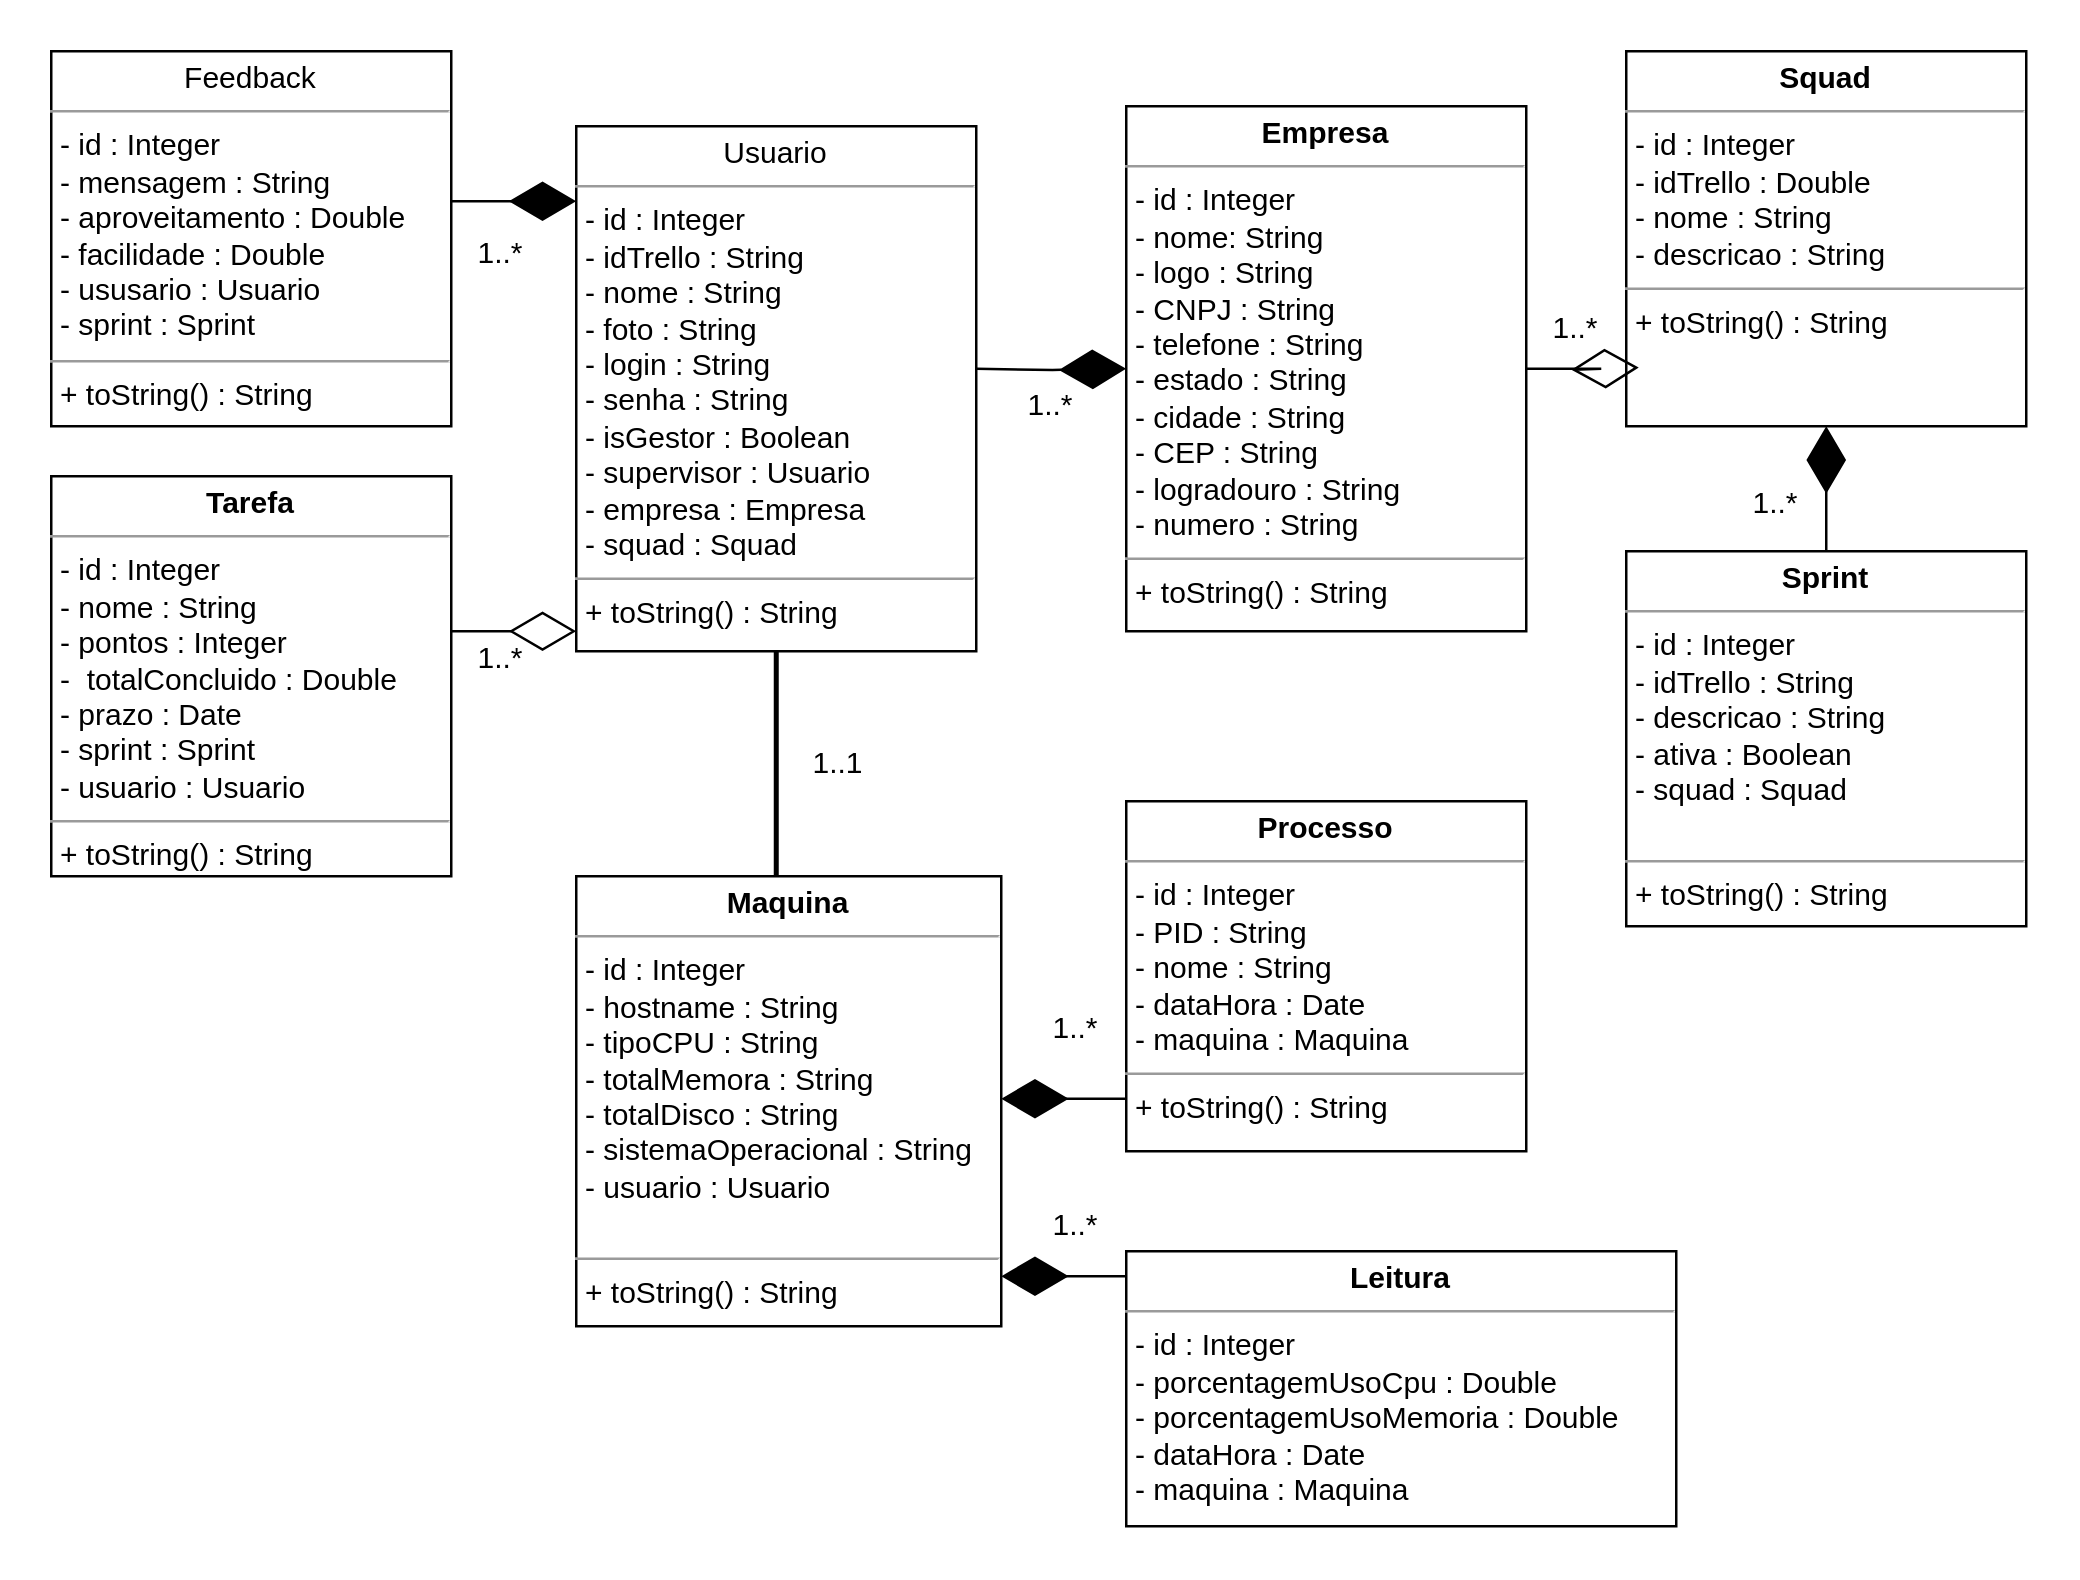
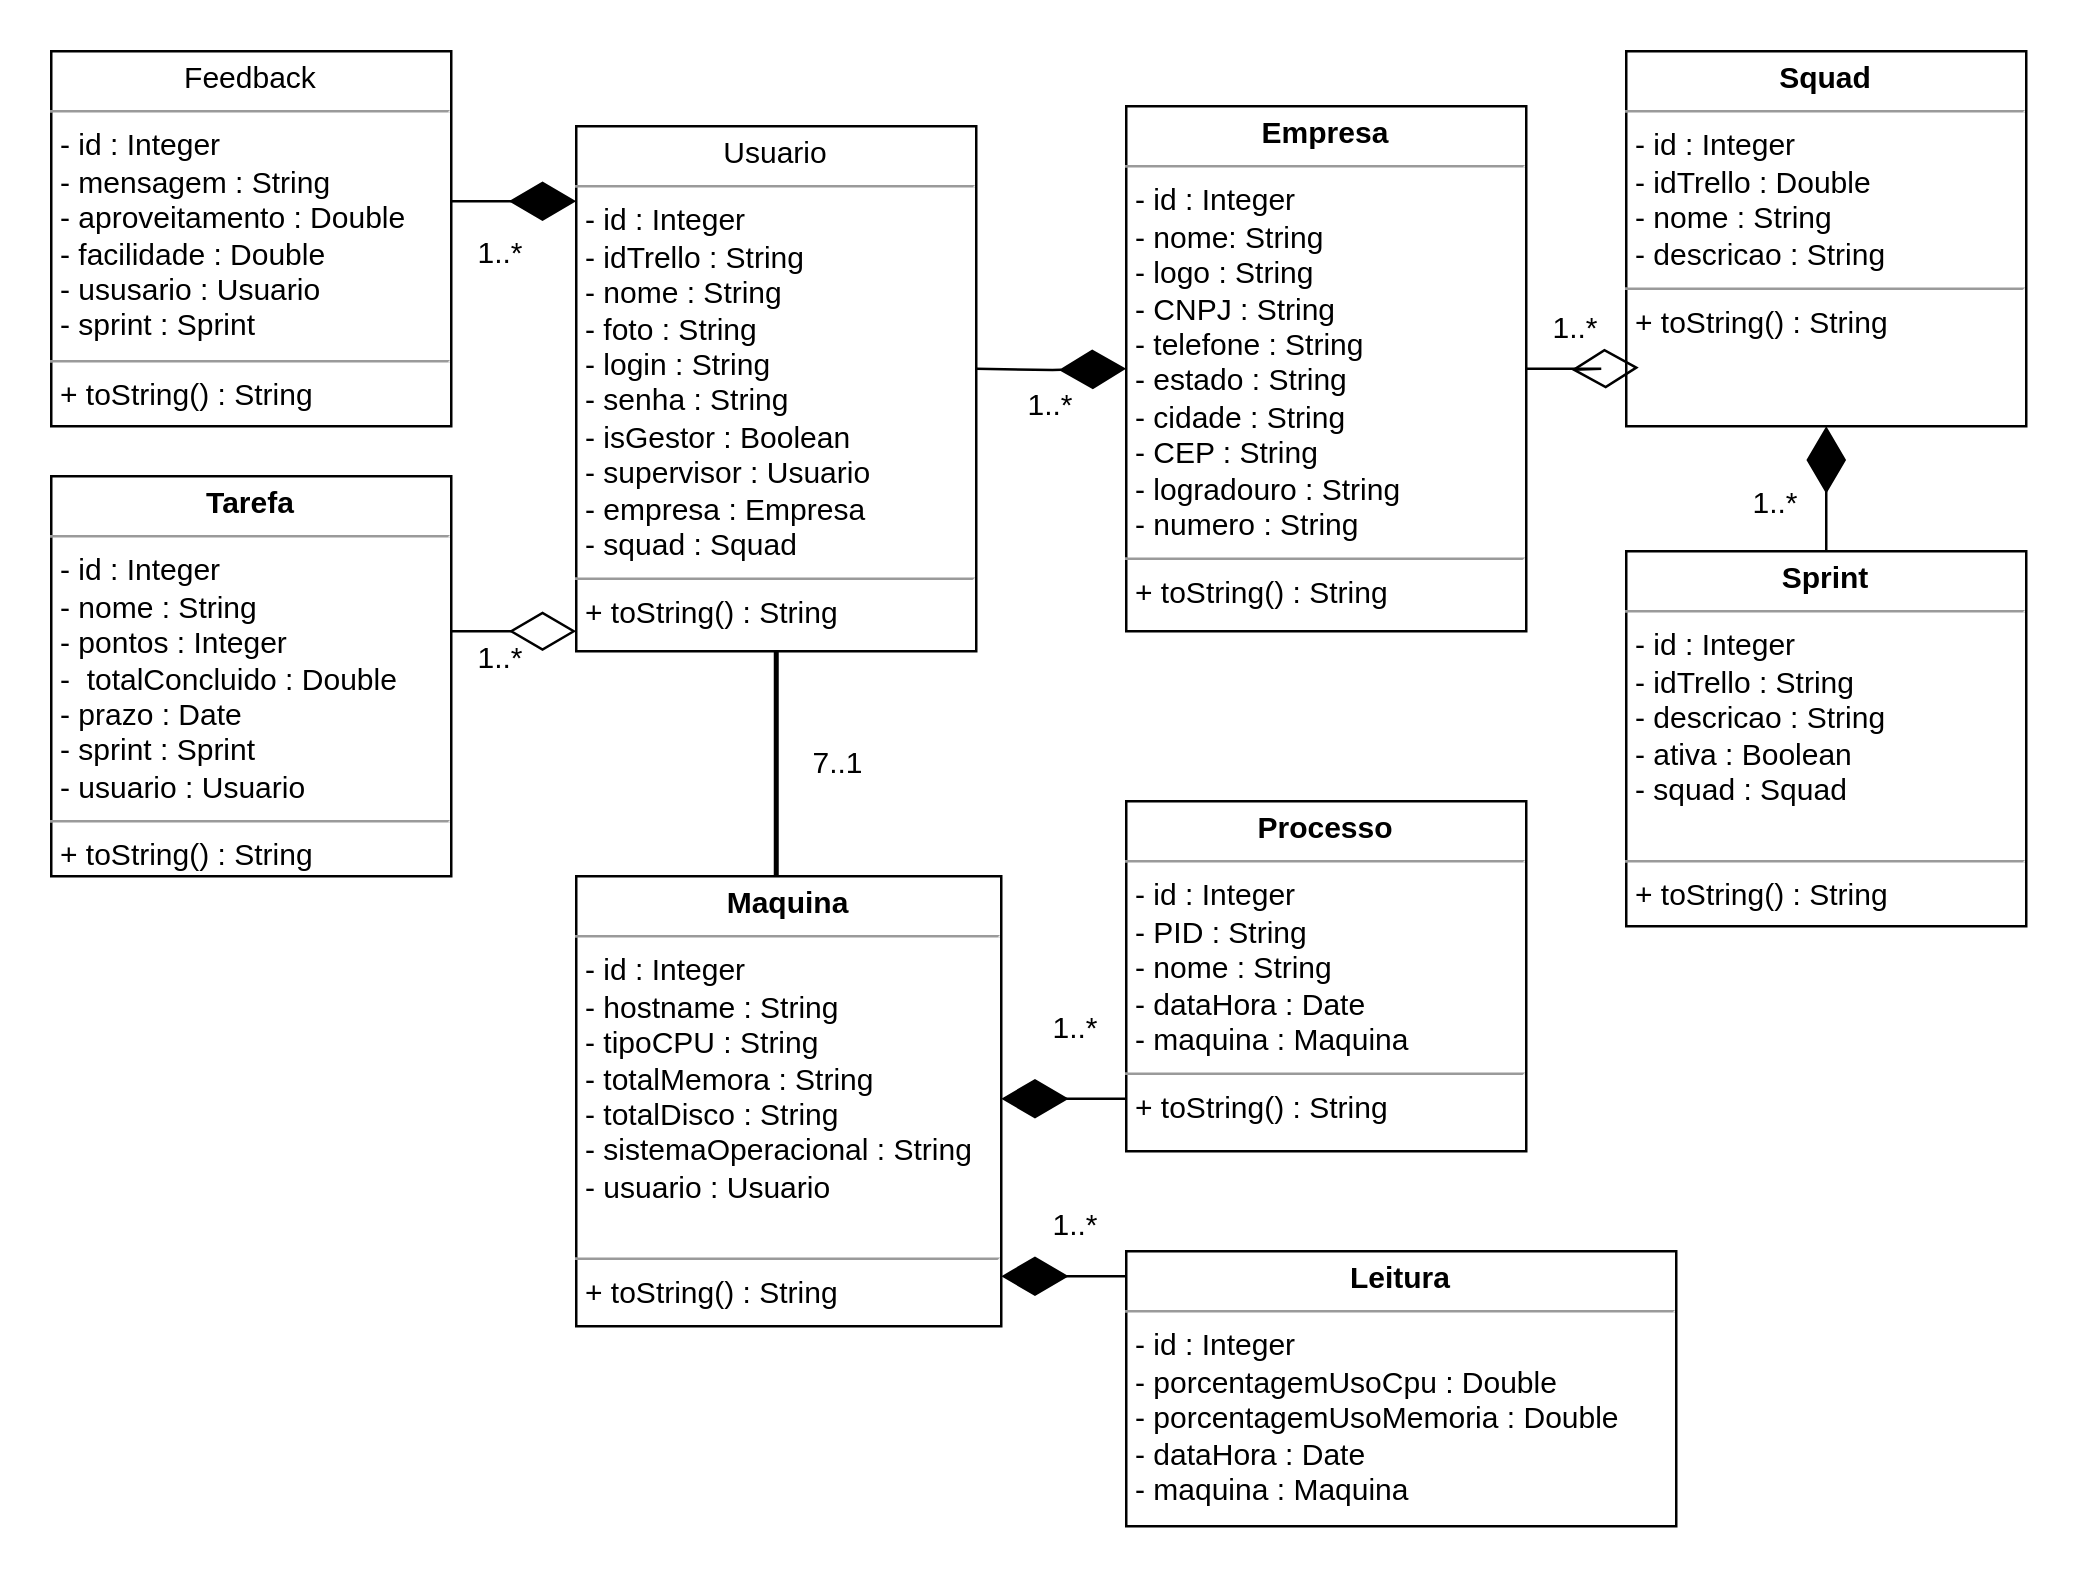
node "1..1": label "1..1" -> "7..1"
